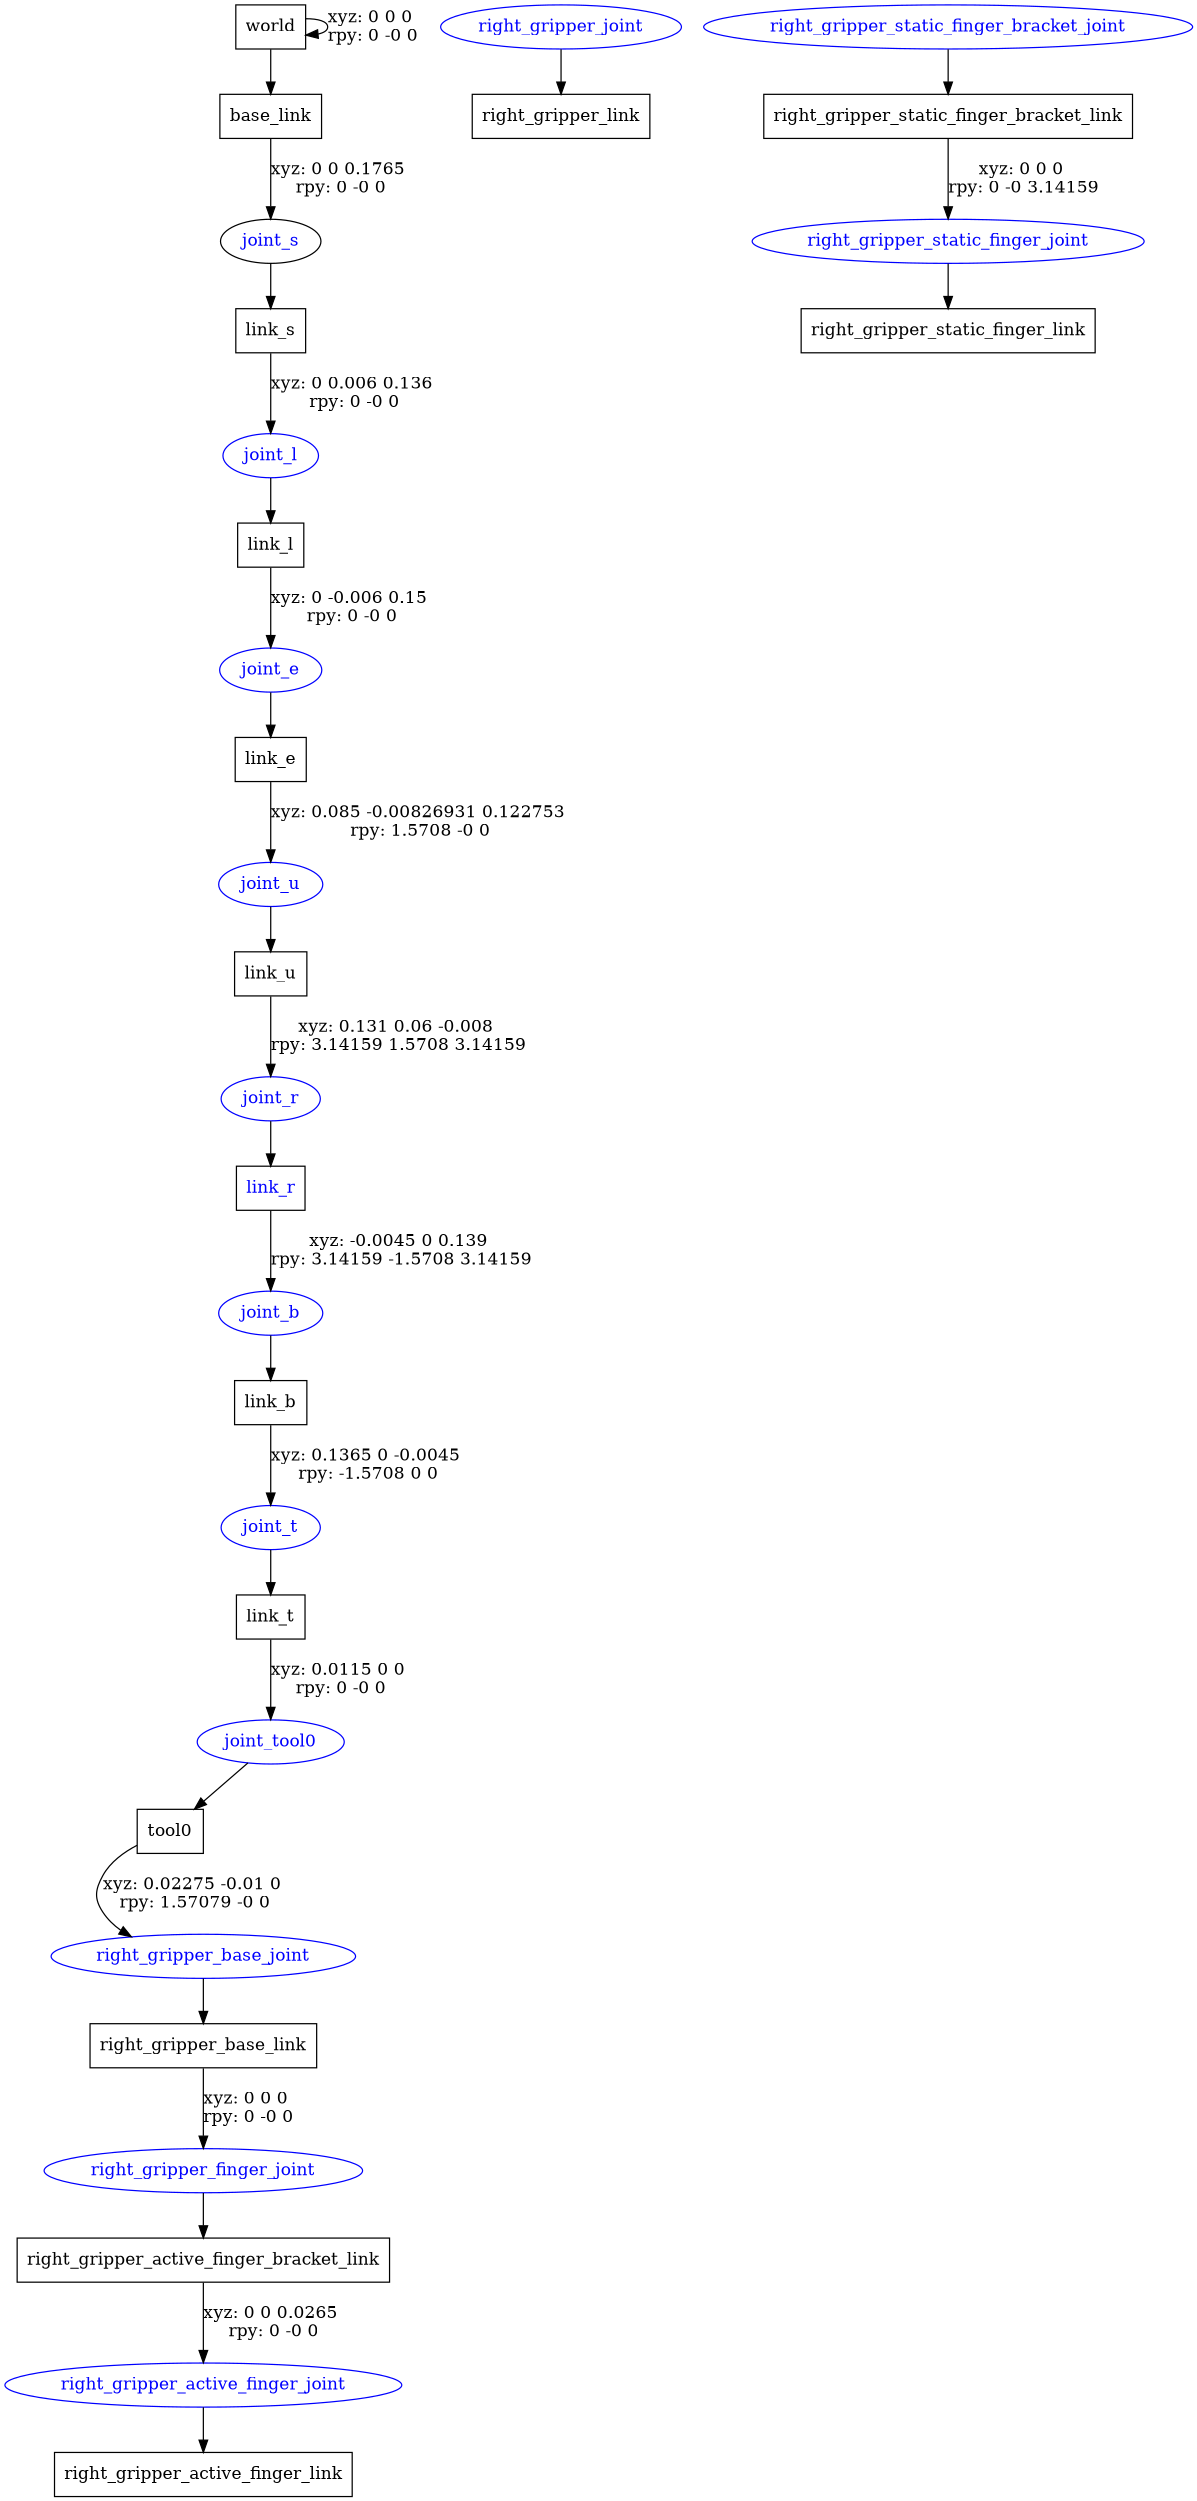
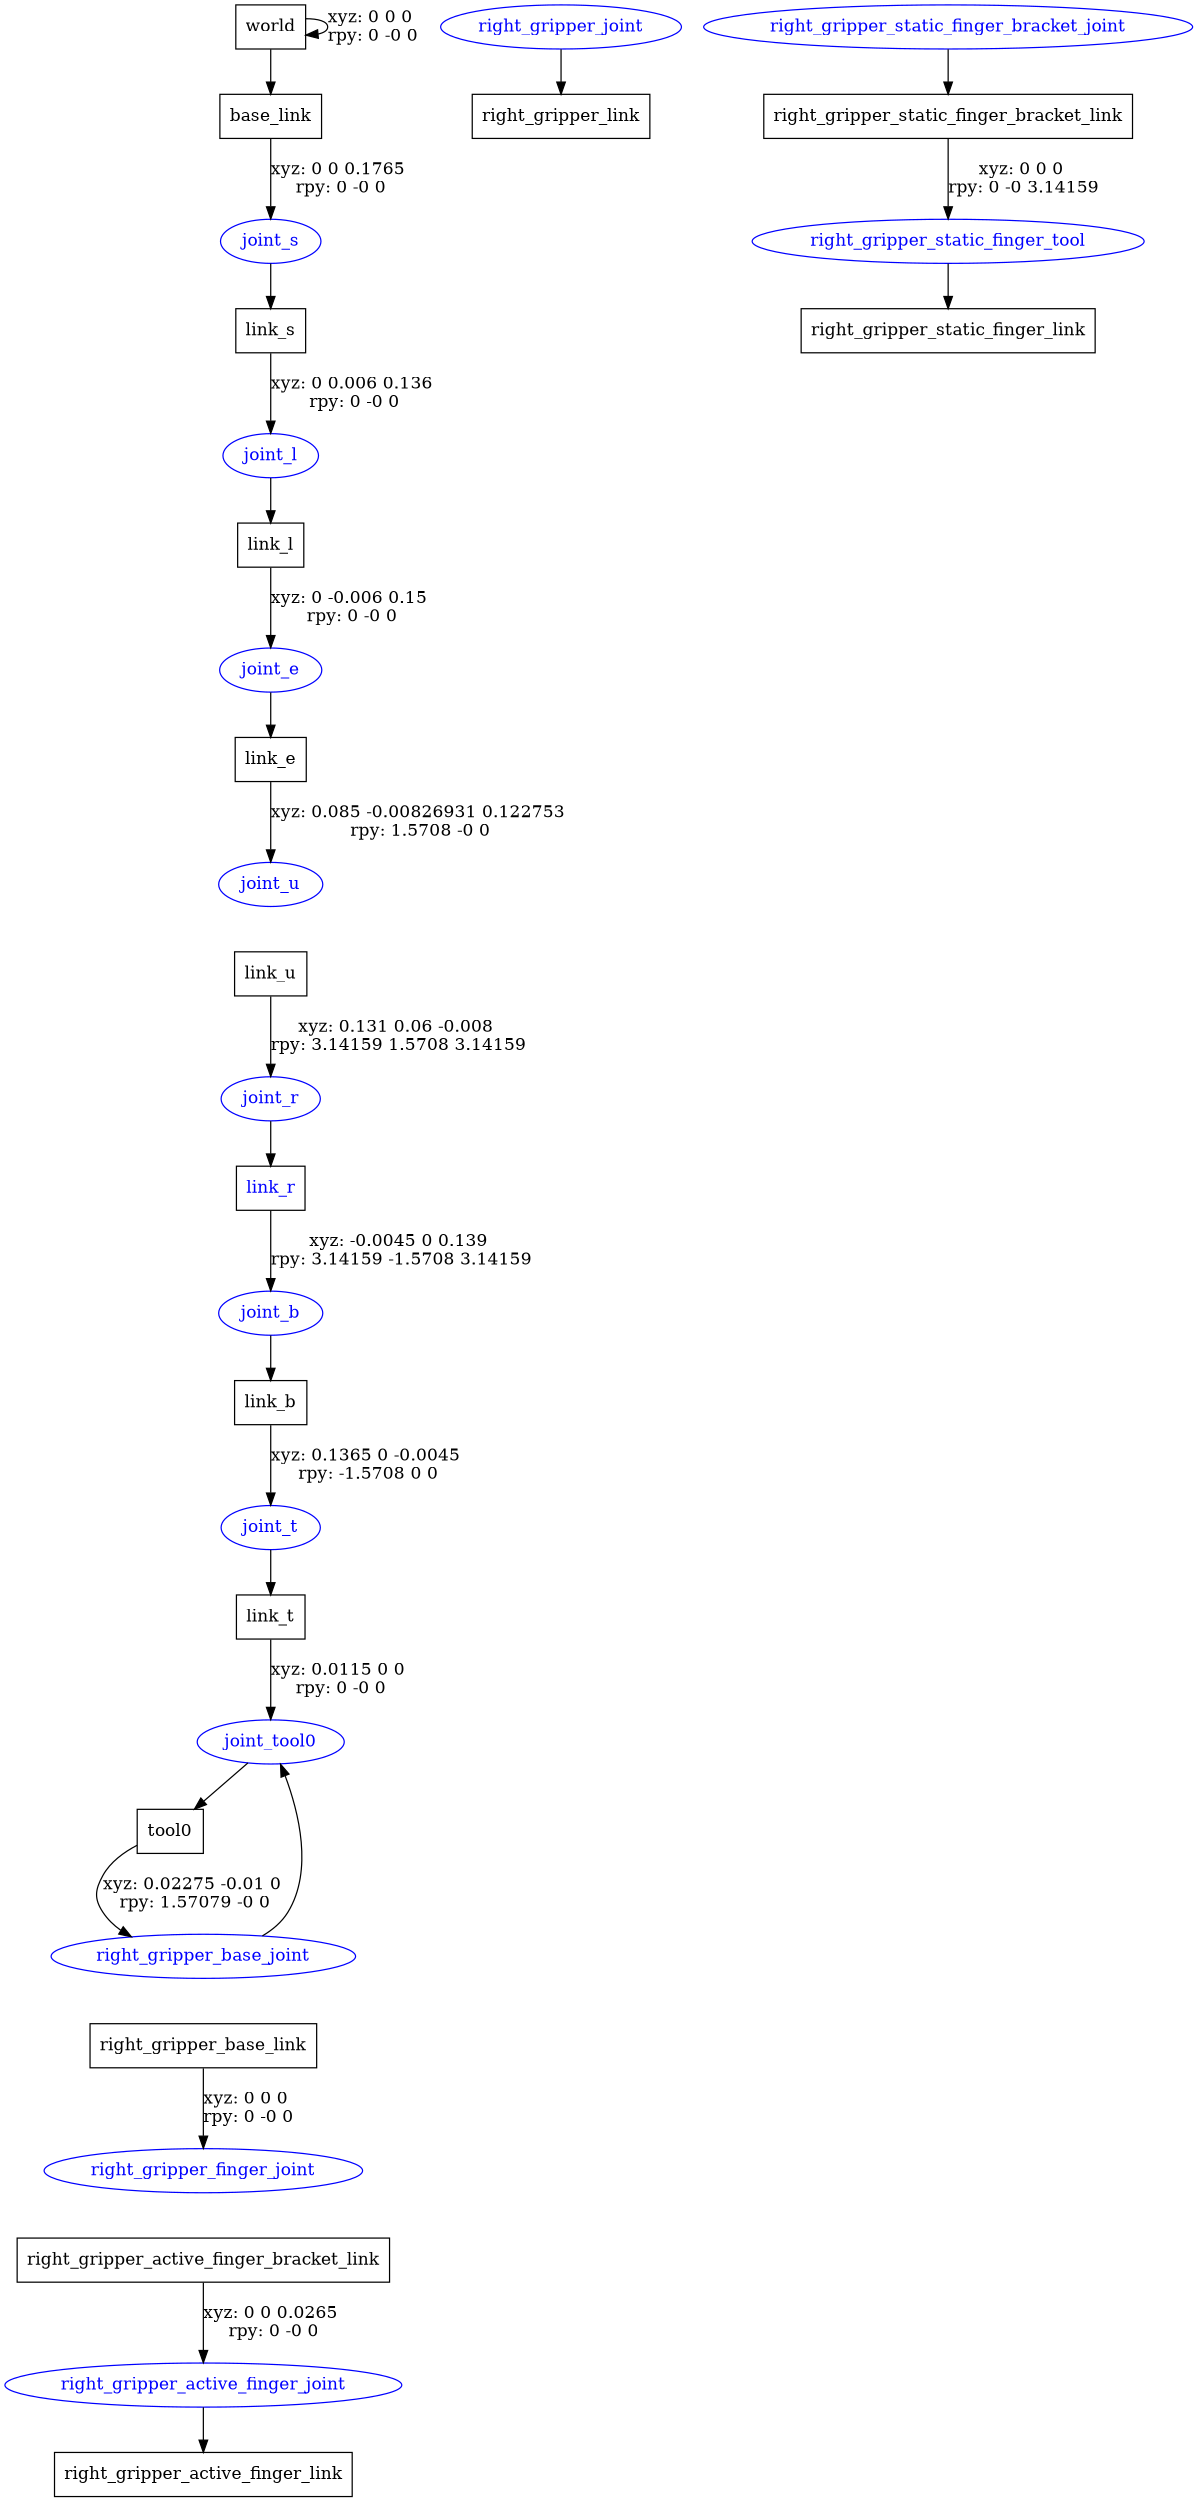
node "joint_s": color black -> blue
node "right_gripper_static_finger_joint": label "right_gripper_static_finger_joint" -> "right_gripper_static_finger_tool"
edge "joint_u" -> "link_u": removed
edge "right_gripper_base_joint" -> "right_gripper_base_link": now "right_gripper_base_joint" -> "joint_tool0"
edge "right_gripper_finger_joint" -> "right_gripper_active_finger_bracket_link": removed
